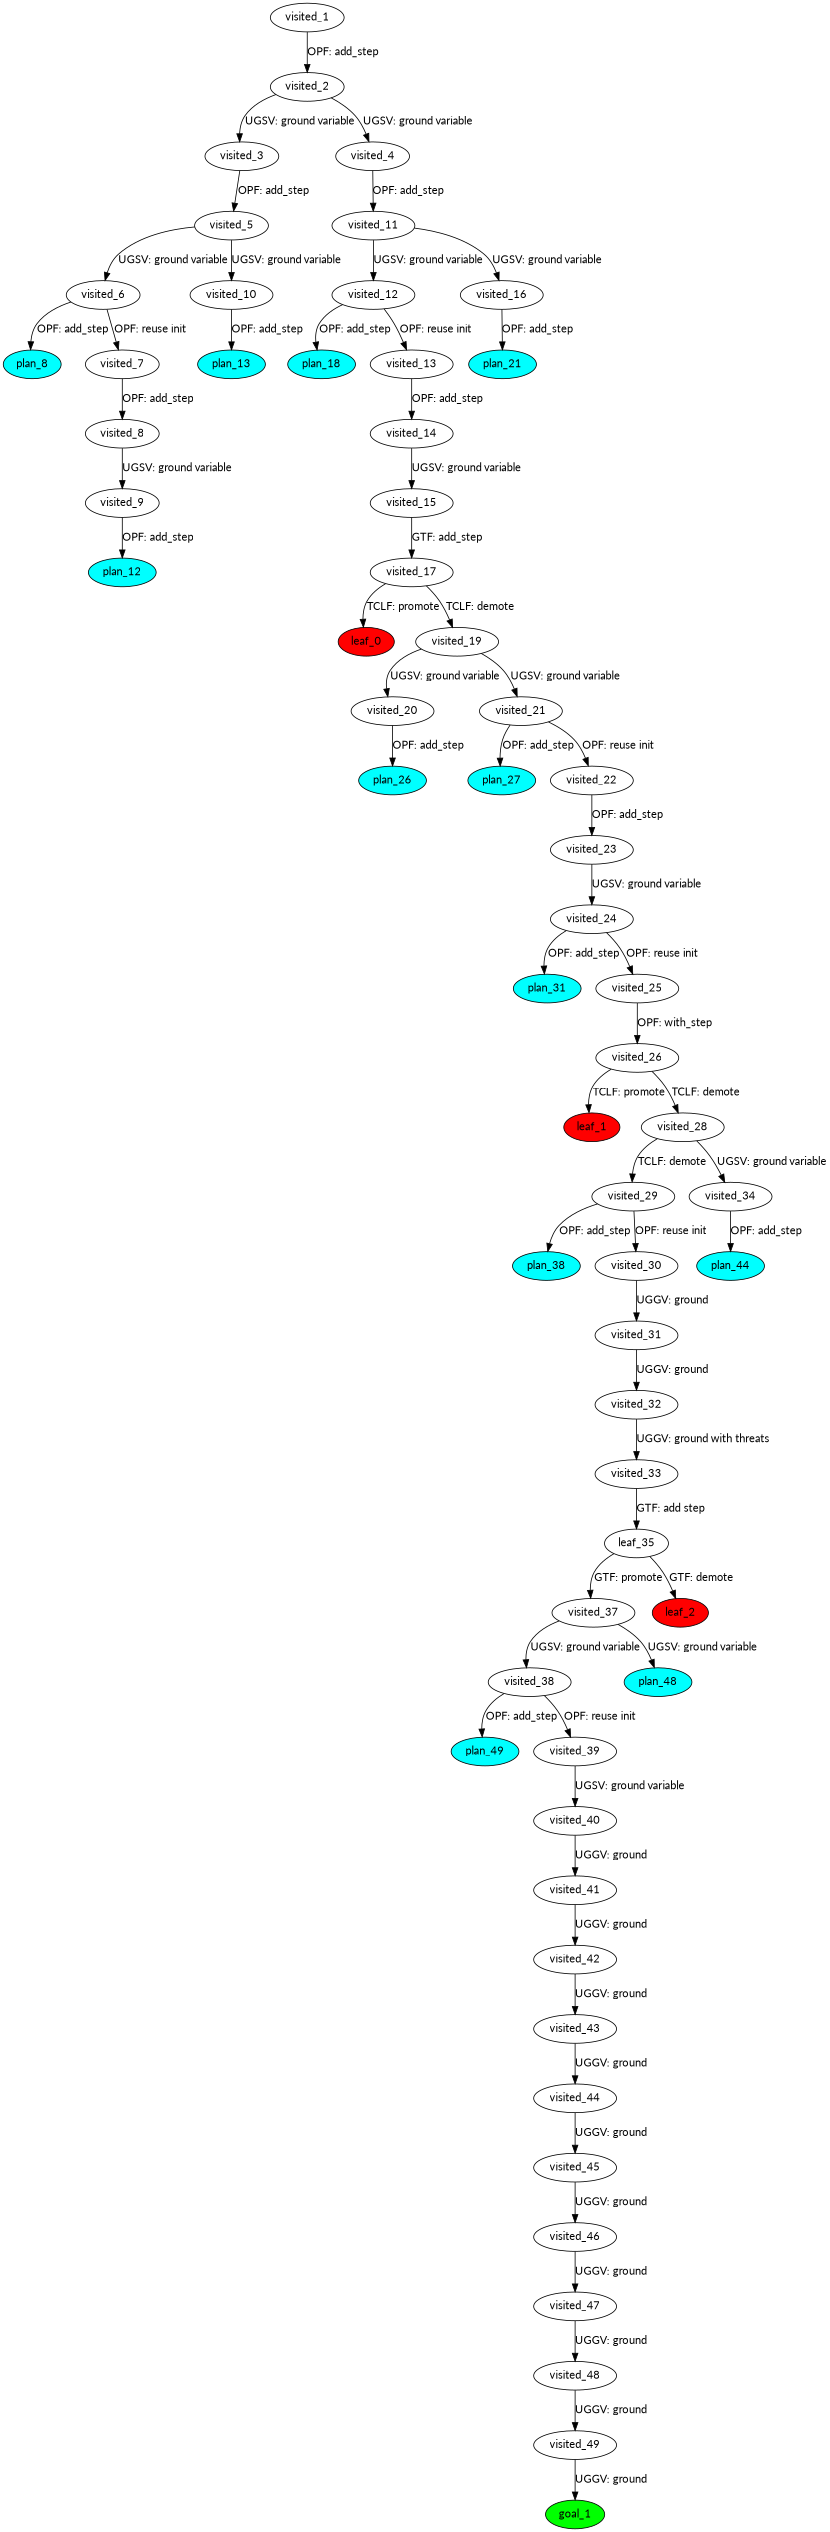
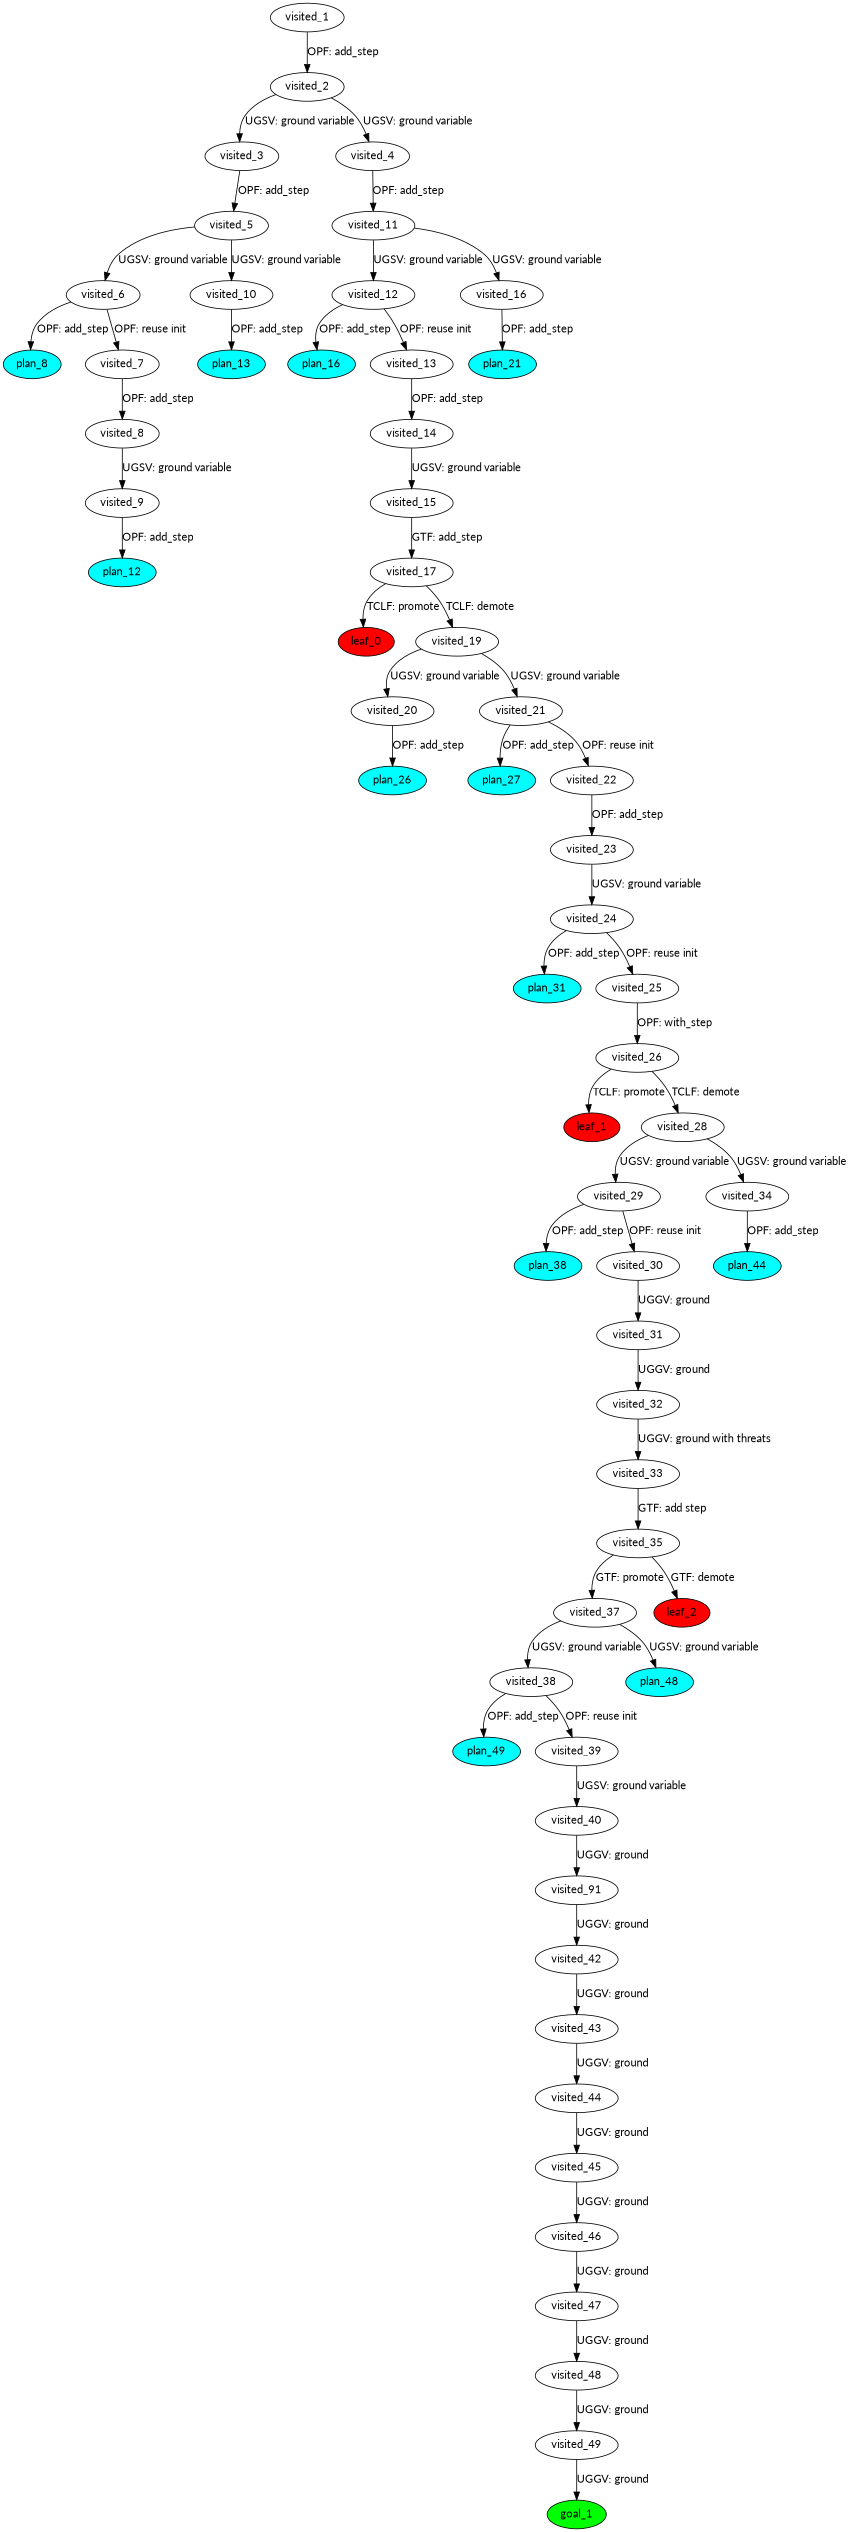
node "plan_18": label "plan_18" -> "plan_16"
edge "visited_28" -> "visited_29": label "TCLF: demote" -> "UGSV: ground variable"
node "leaf_35": label "leaf_35" -> "visited_35"
node "visited_41": label "visited_41" -> "visited_91"
